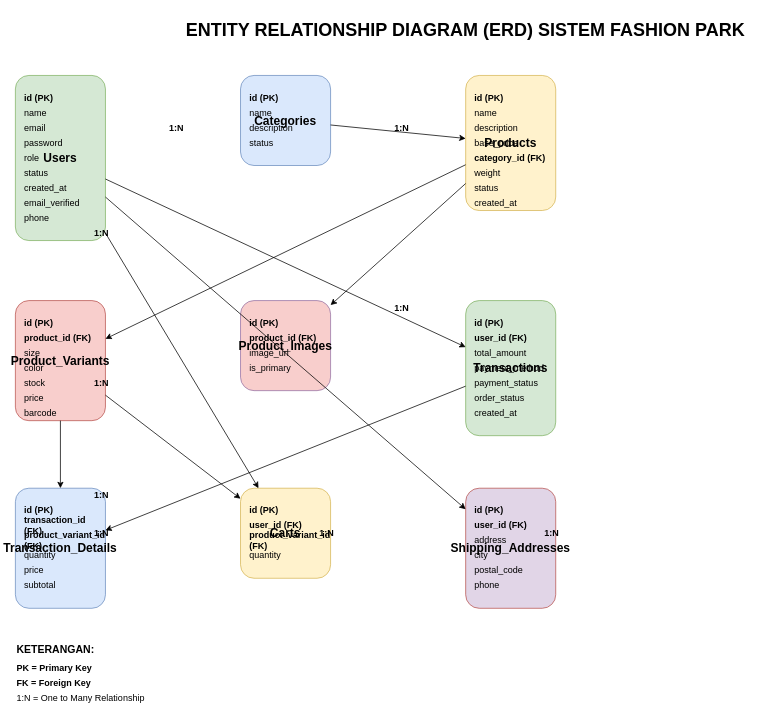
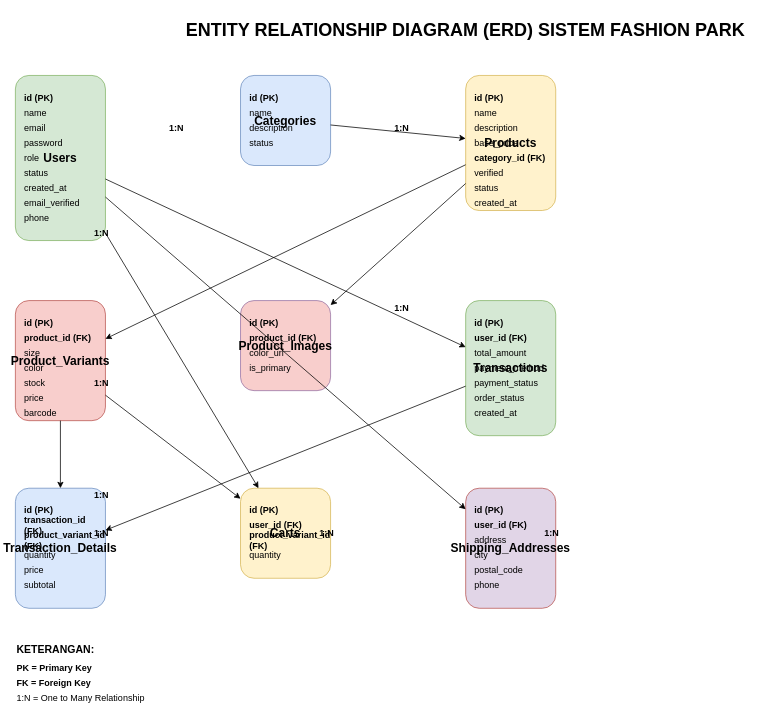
node "weight": label "weight" -> "verified"
node "image_url": label "image_url" -> "color_url"
